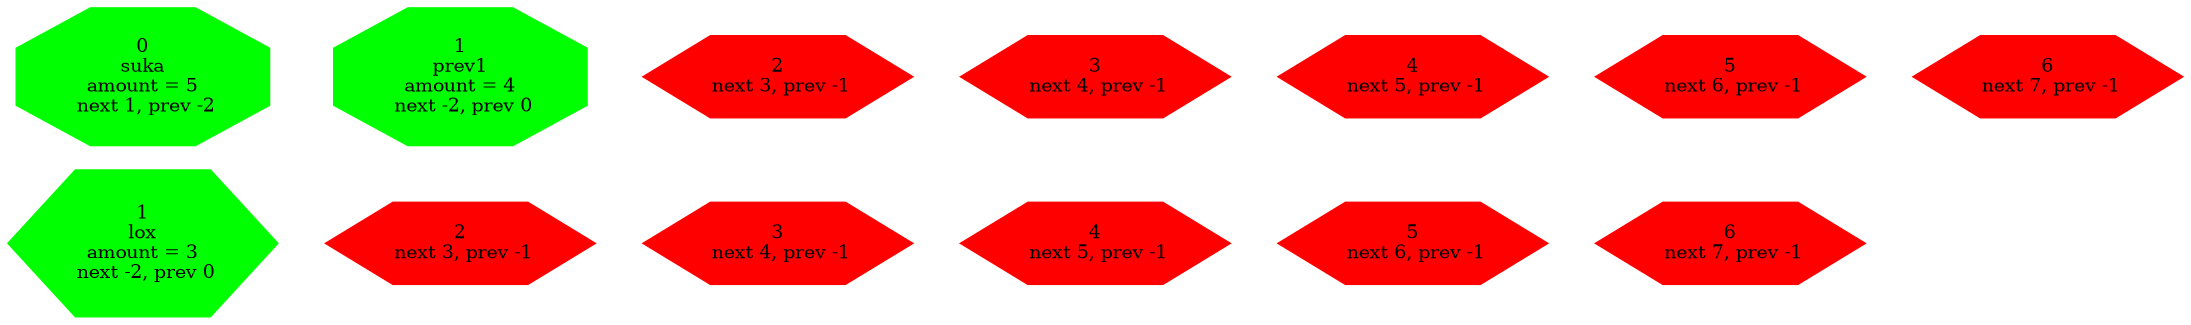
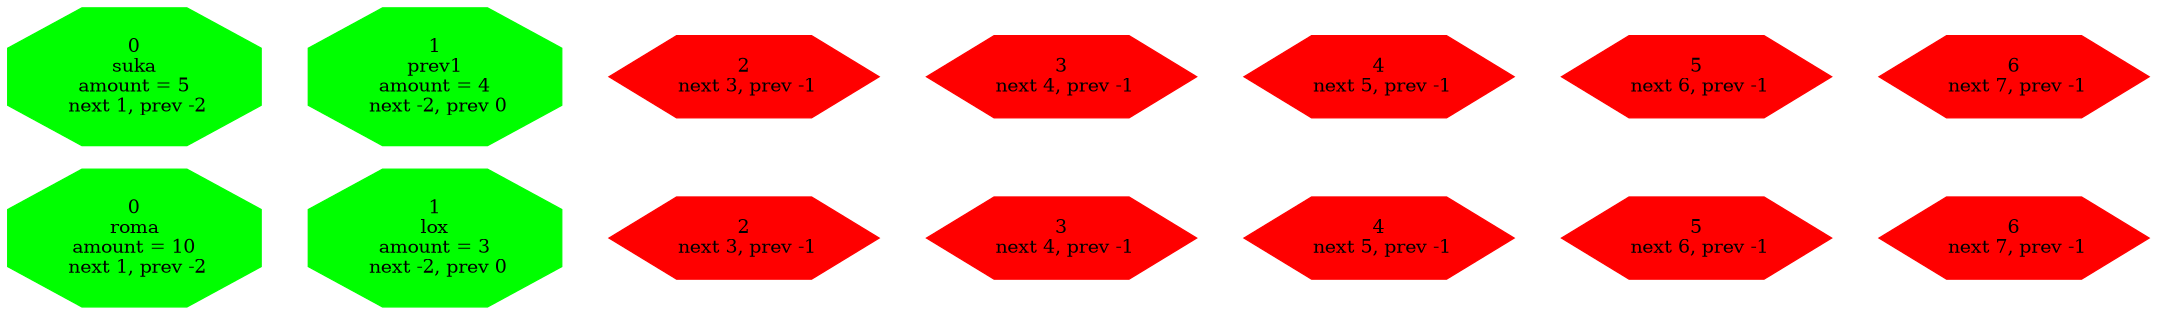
node "0 roma amount = 10 next 1, prev -2": added
node "1 lox amount = 3 next -2, prev 0": shape hexagon -> octagon
